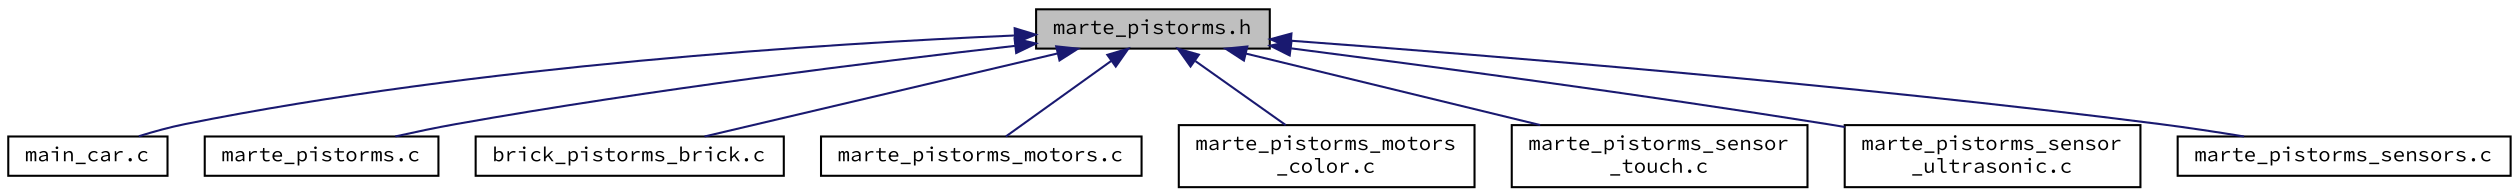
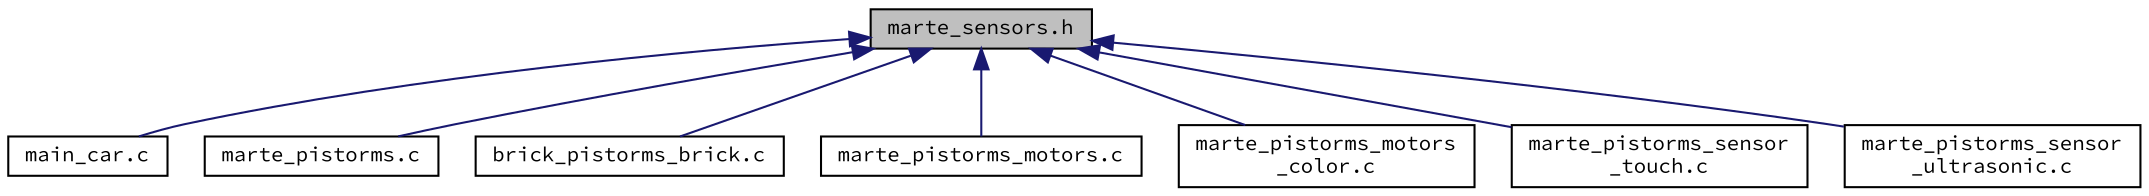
node "marte_pistorms.h": label "marte_pistorms.h" -> "marte_sensors.h"
node "marte_pistorms_sensors.c": removed
